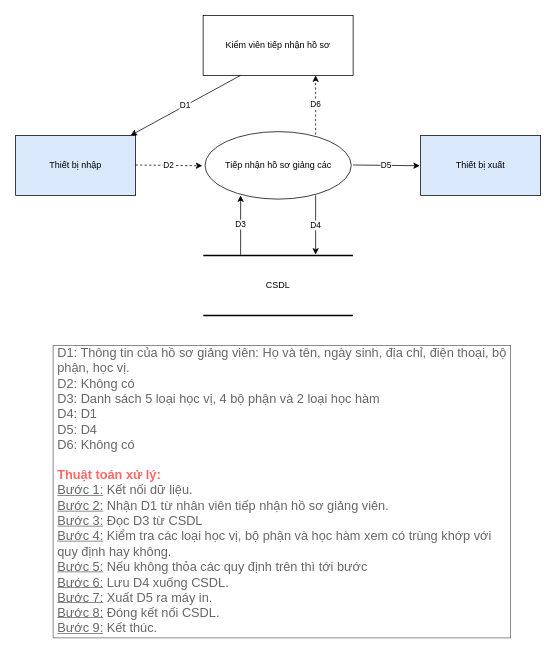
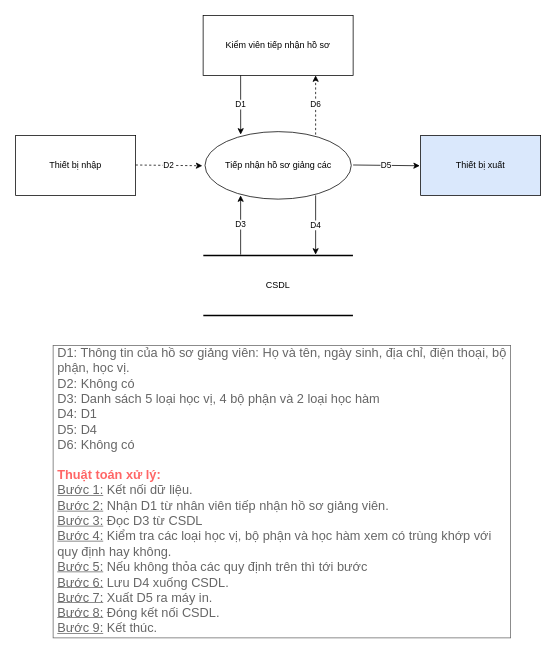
edge "Kiểm viên tiếp nhận hồ sơ" -> "Thiết bị nhập": now "Kiểm viên tiếp nhận hồ sơ" -> "Tiếp nhận hồ sơ giảng các"
node "Thiết bị nhập": fillcolor #dae8fc -> #ffffff
